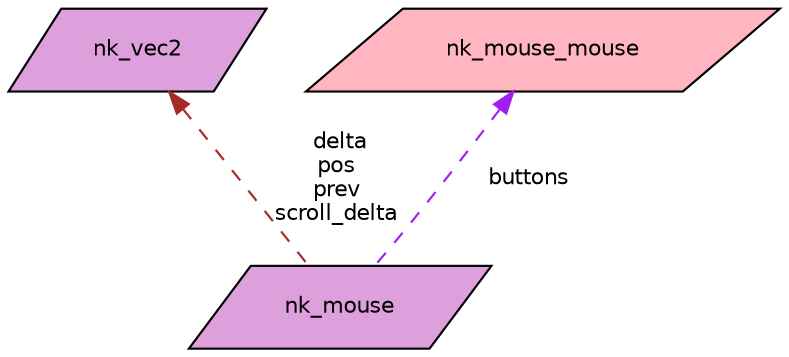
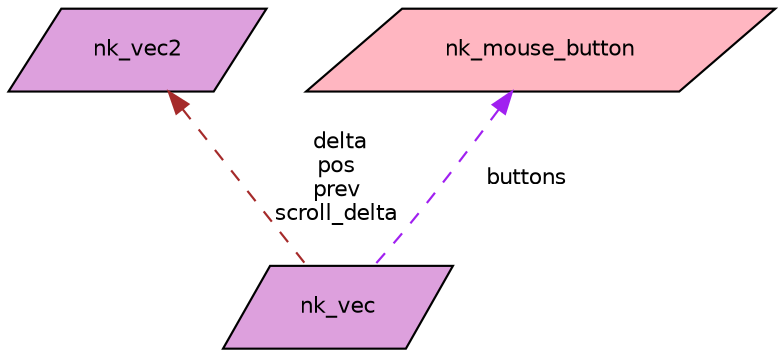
node "nk_mouse_mouse": label "nk_mouse_mouse" -> "nk_mouse_button"
node "nk_mouse": label "nk_mouse" -> "nk_vec"
